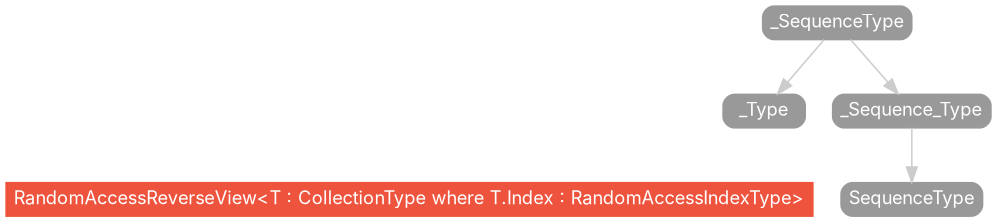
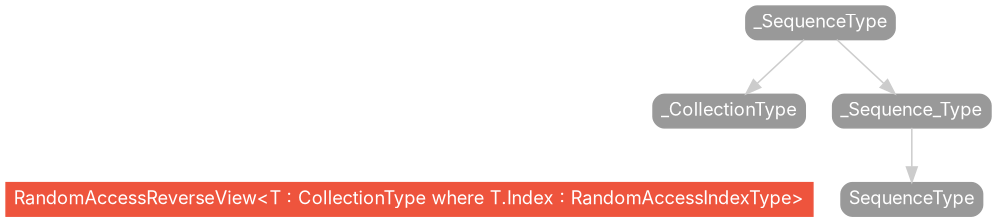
node "_Type": label "_Type" -> "_CollectionType"
